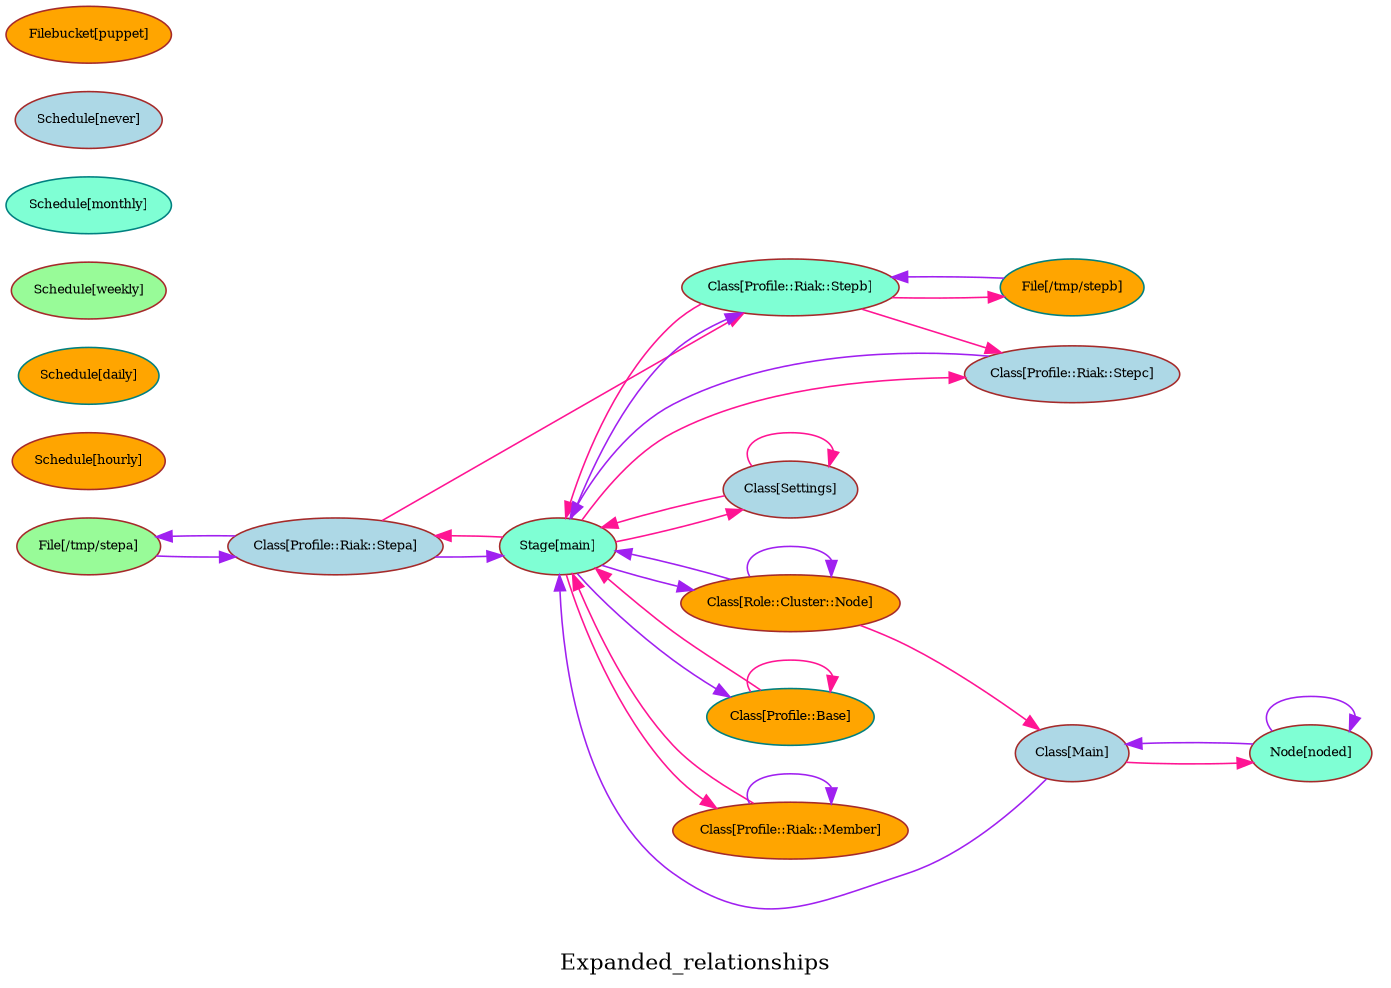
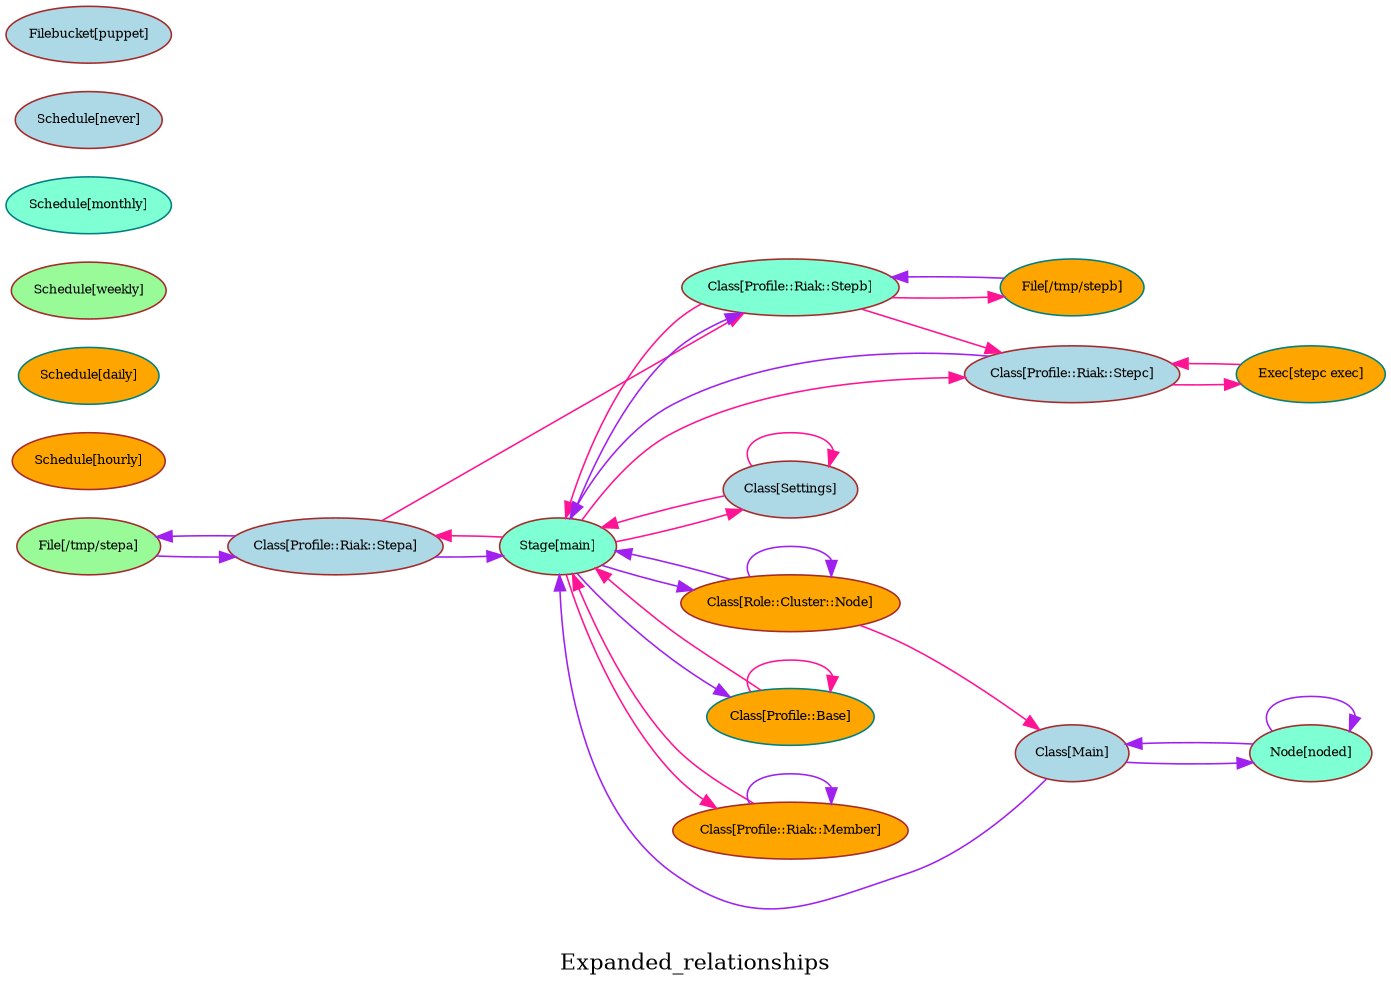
node "Filebucket[puppet]": fillcolor orange -> lightblue
node "Exec[stepc exec]": added
edge "Class[Main]" -> "Node[noded]": color deeppink -> purple
